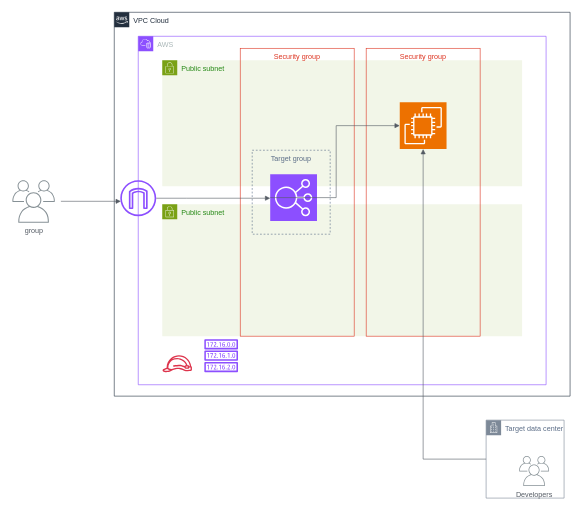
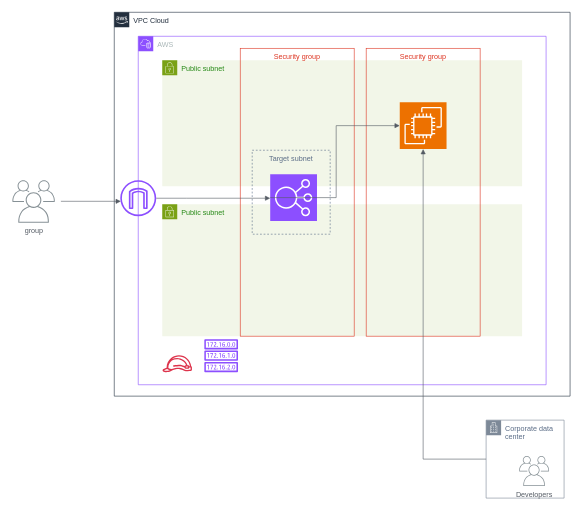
node "Target group": label "Target group" -> "Target subnet"
node "Target data center": label "Target data center" -> "Corporate data center"
